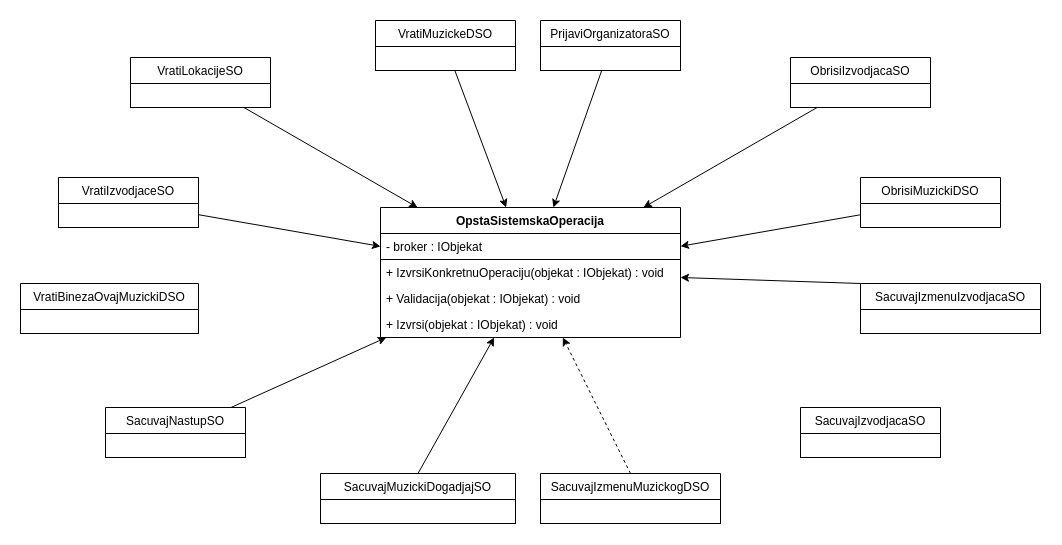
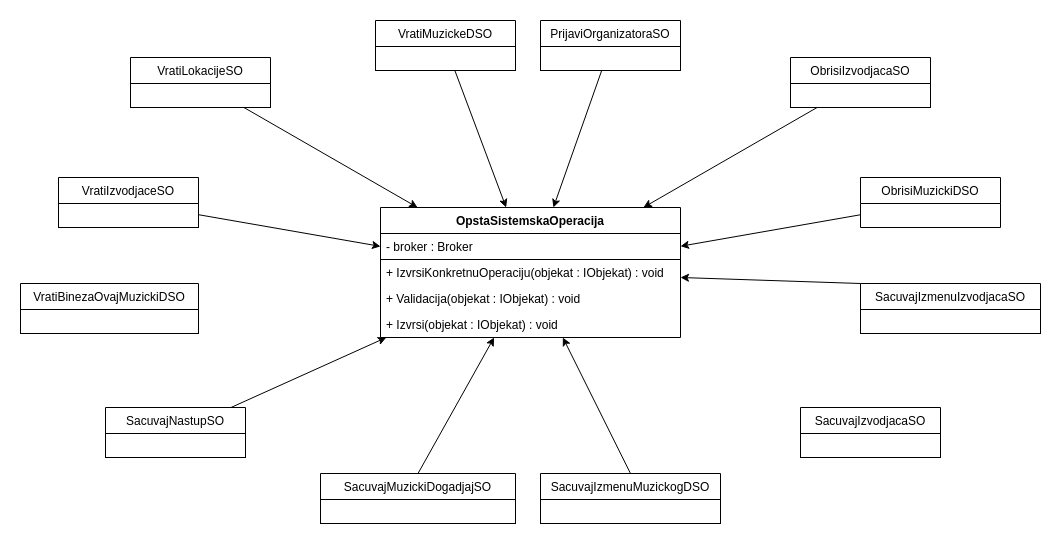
node "- broker : IObjekat": label "- broker : IObjekat" -> "- broker : Broker"
edge "SacuvajIzmenuMuzickogDSO" -> "OpstaSistemskaOperacija": style dashed -> solid
